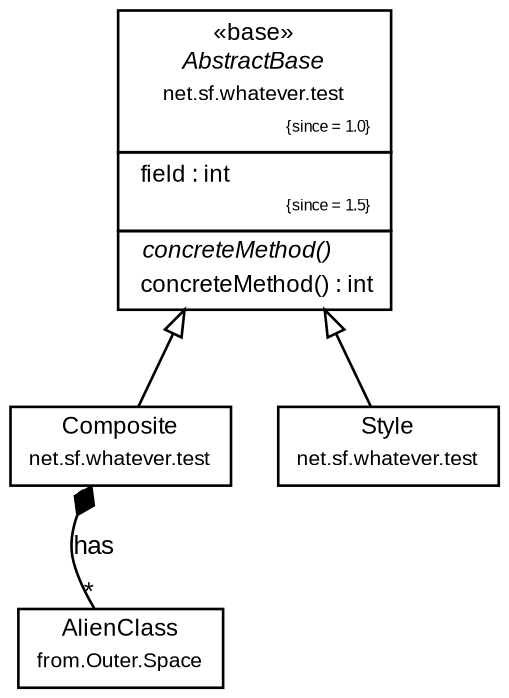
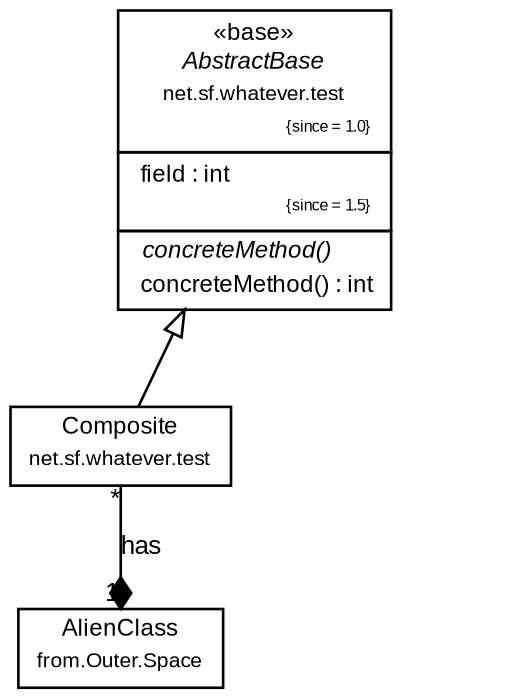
node "Style": removed
edge "AlienClass" -> "Composite": reversed
